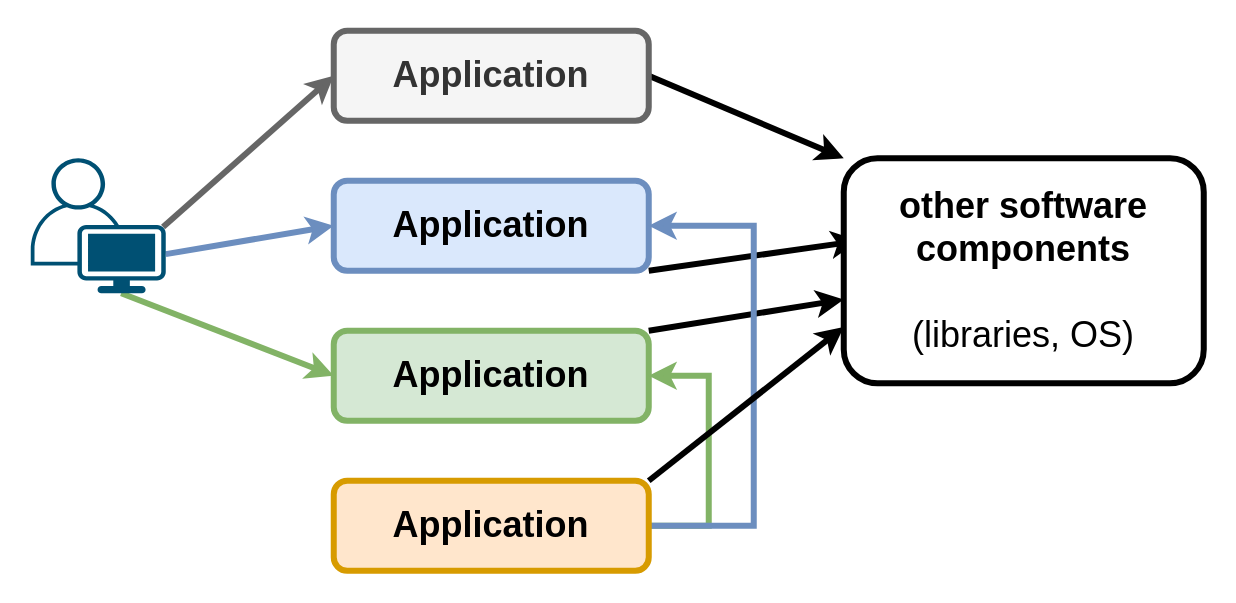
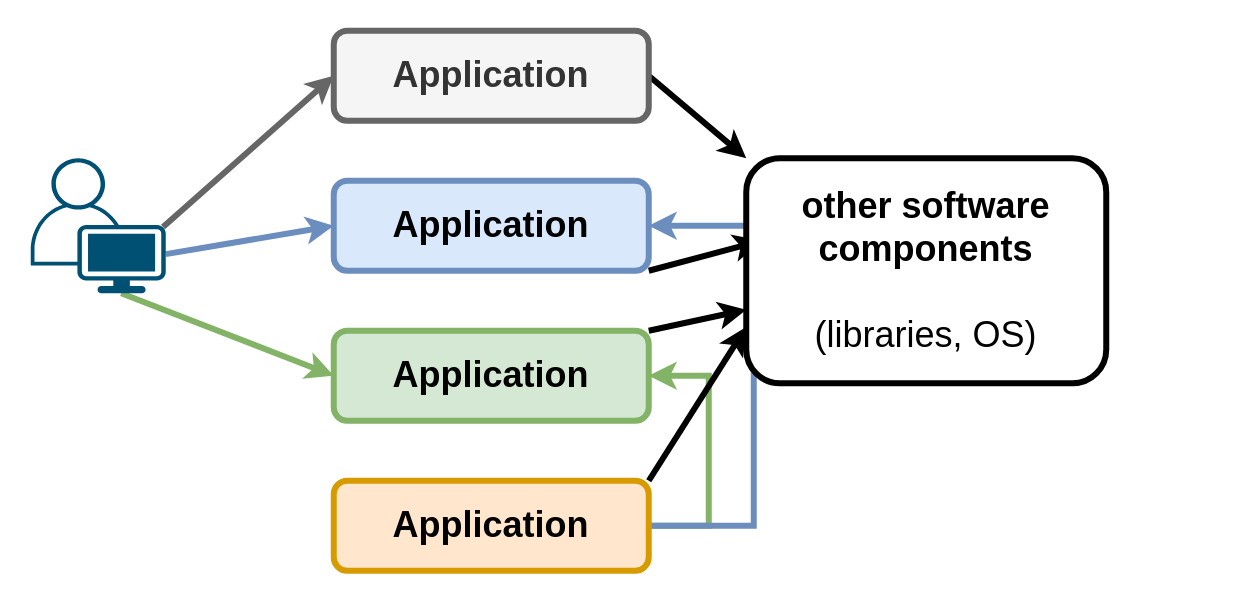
node "other software components (libraries, OS)": moved (1024, 271) -> (926, 271)
